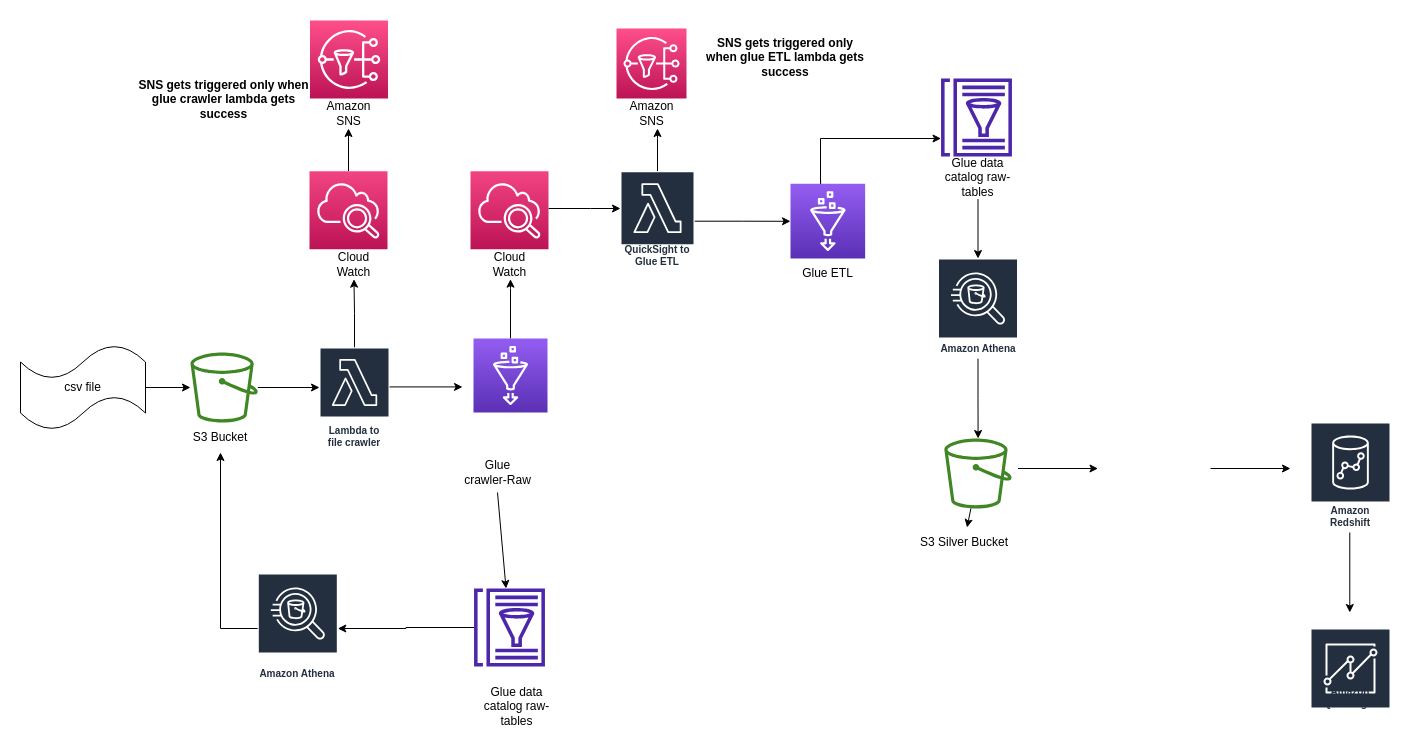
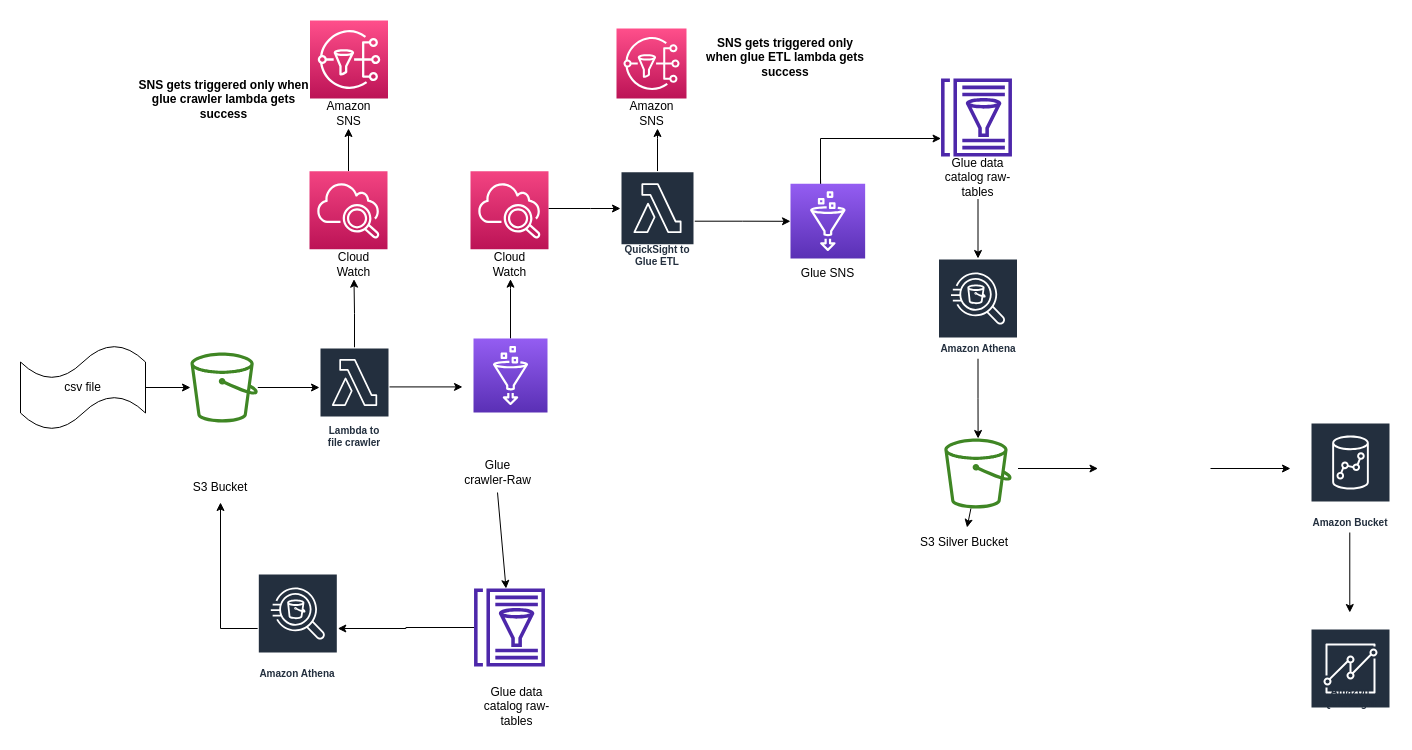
node "Glue ETL": label "Glue ETL" -> "Glue SNS"
node "S3 Bucket": moved (221, 438) -> (221, 488)
node "Amazon Redshift": label "Amazon Redshift" -> "Amazon Bucket"
